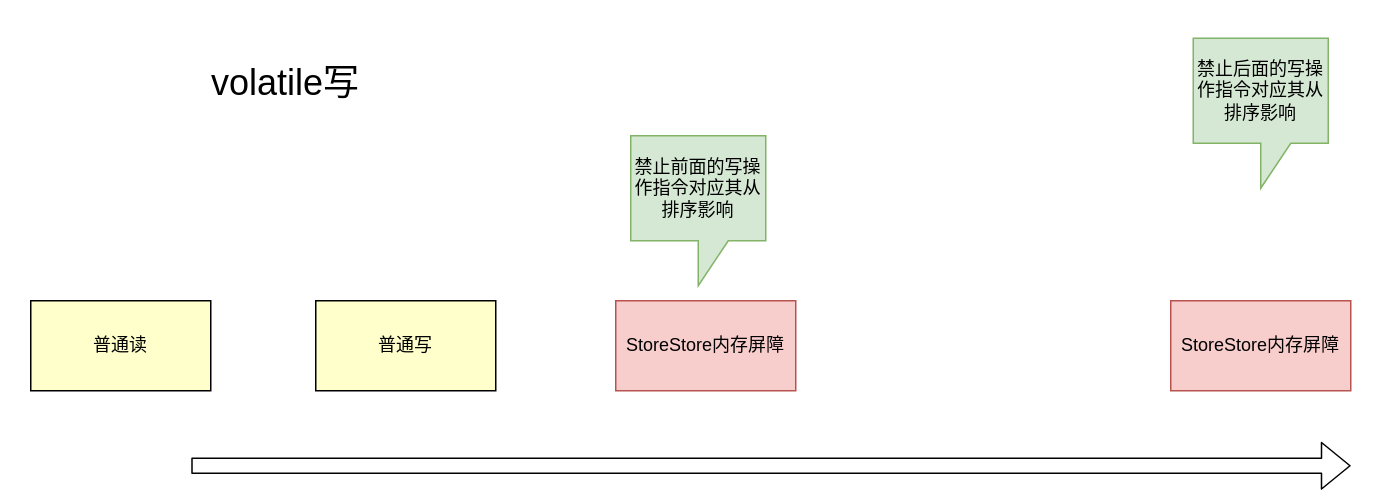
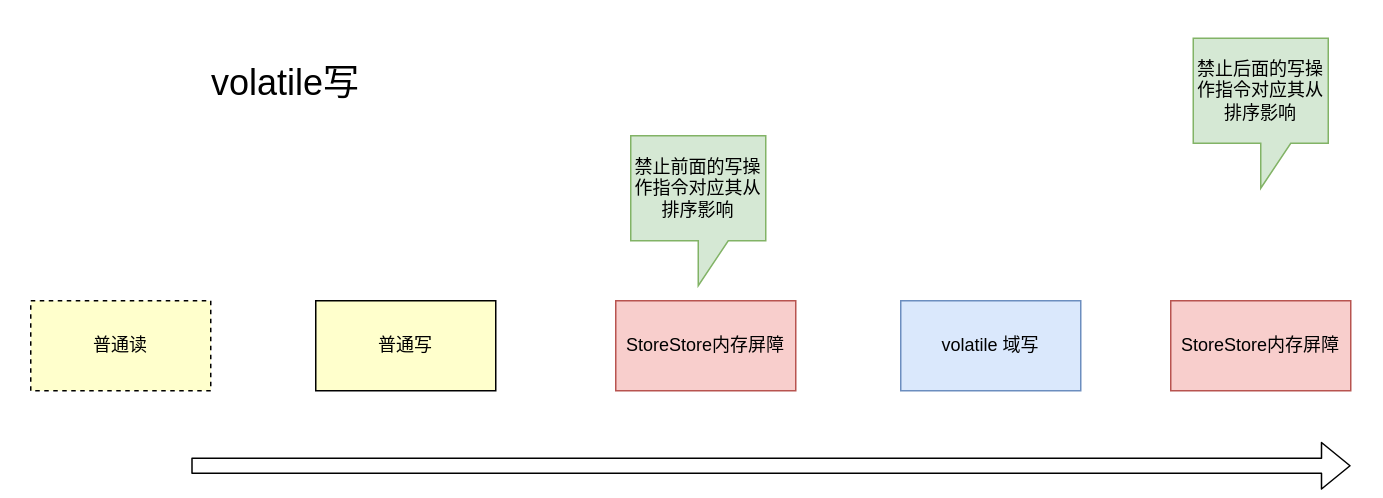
node "普通读": style solid -> dashed
node "volatile 域写": added
